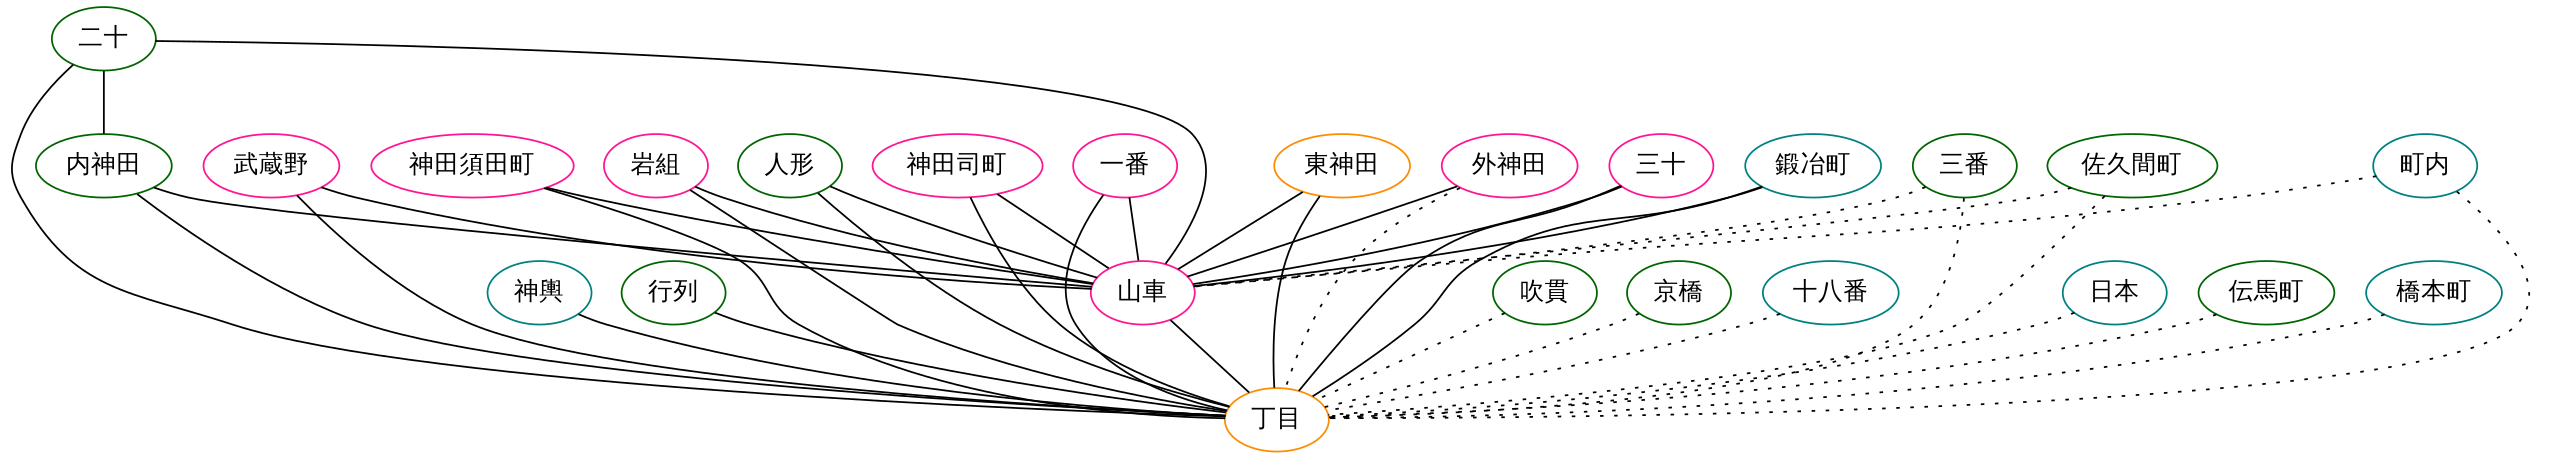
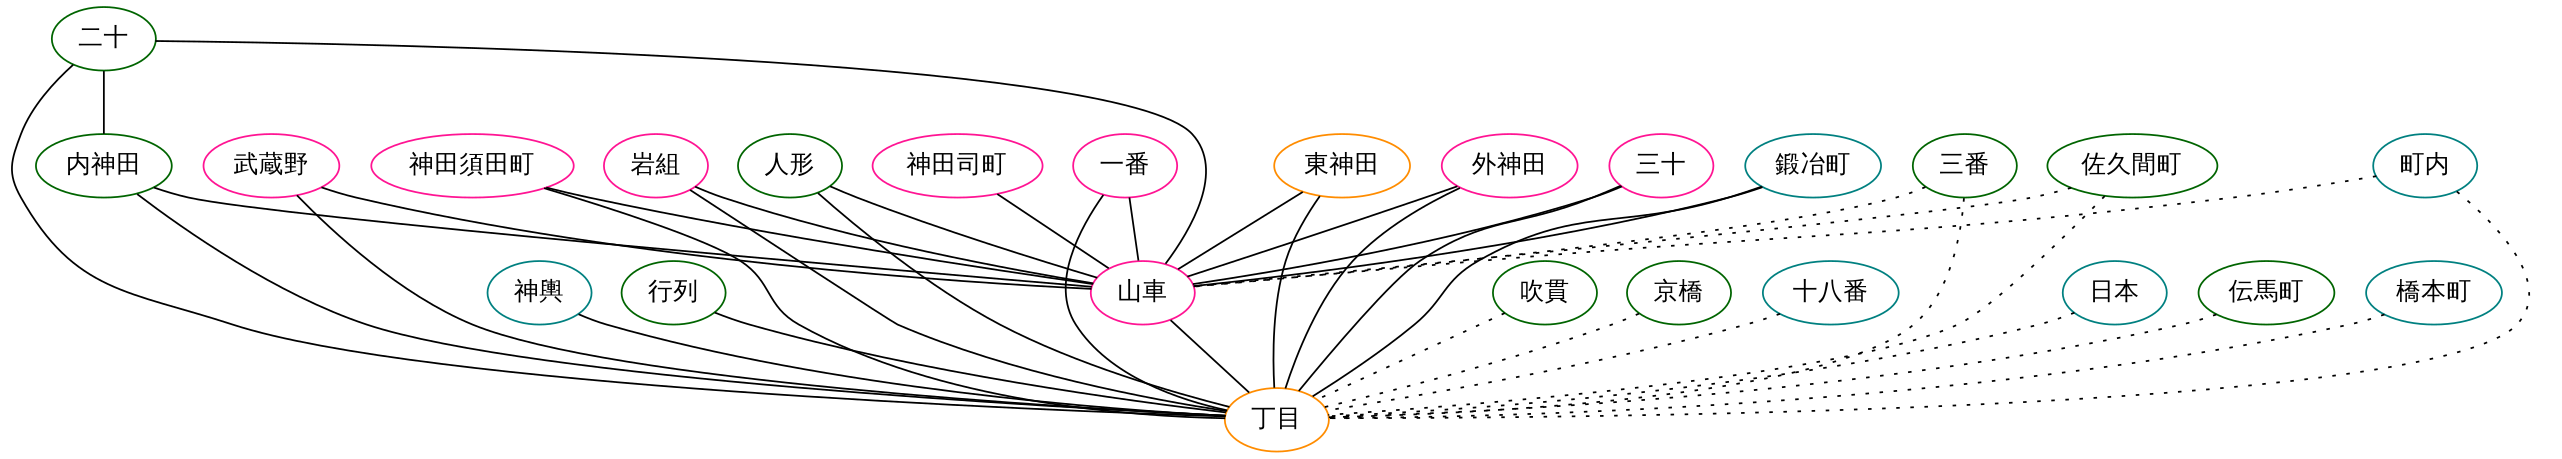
edge "外神田" -- "丁目": style dotted -> solid
edge "神田司町" -- "丁目": removed
